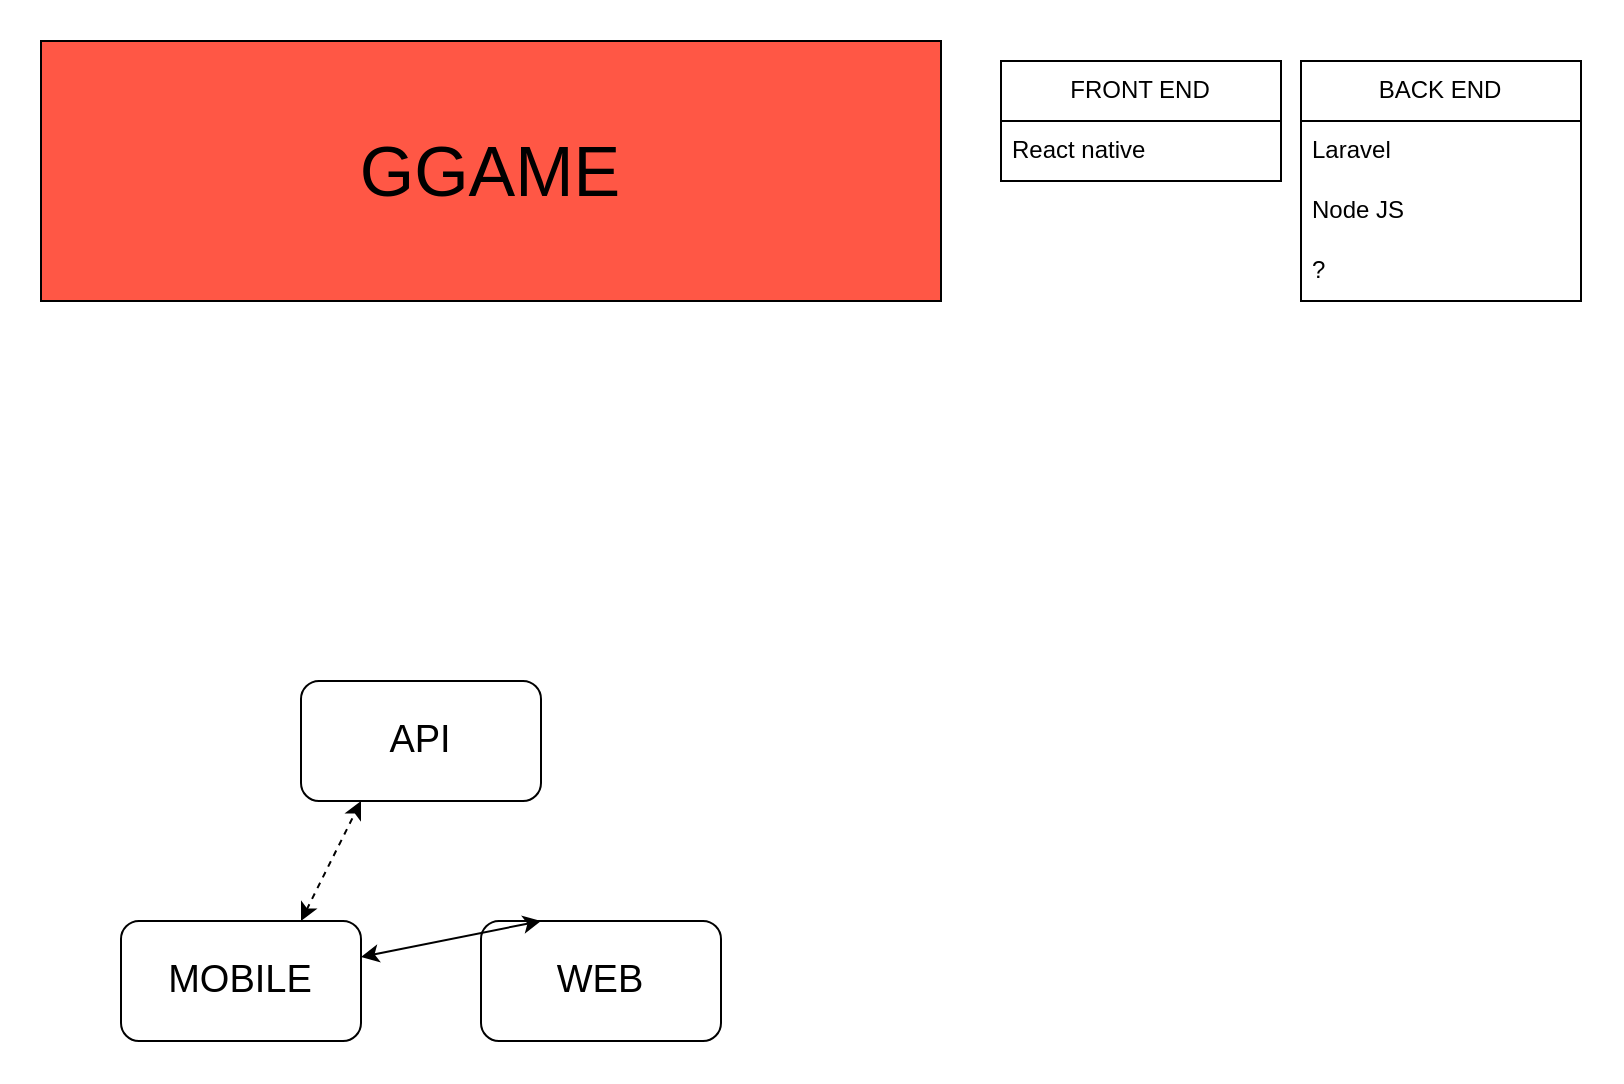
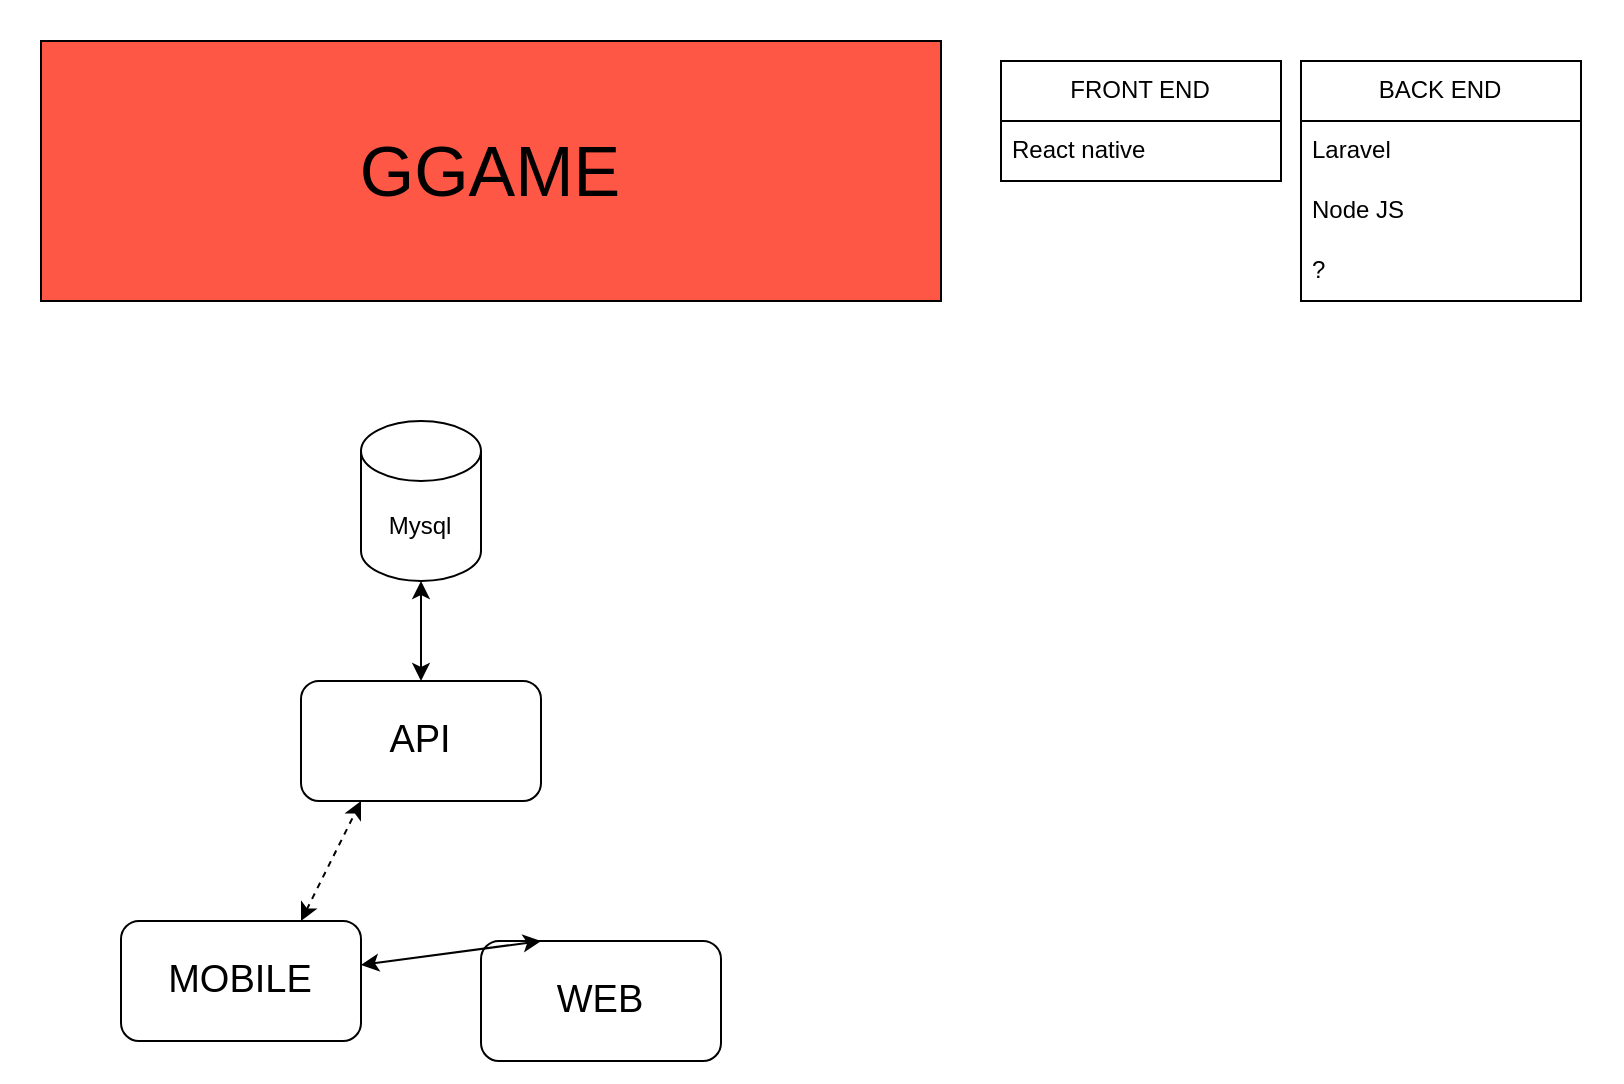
node "Mysql": added
edge "Mysql" -- "API": added
node "WEB": moved (601, 981) -> (601, 1001)
